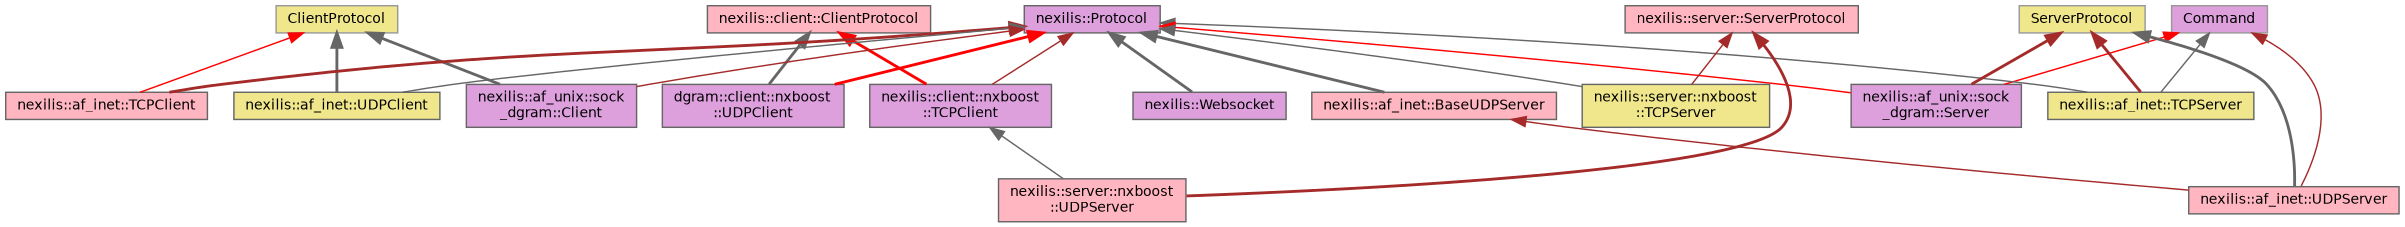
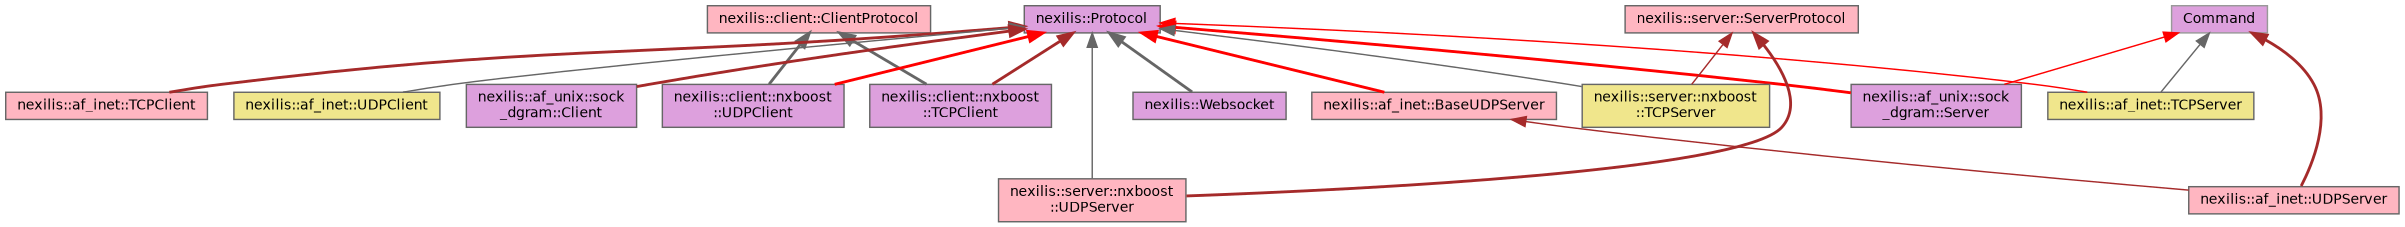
node "ClientProtocol": removed
node "ServerProtocol": removed
edge "nexilis::af_inet::TCPServer" -> "nexilis::Protocol": color gray40 -> red
edge "nexilis::af_unix::sock _dgram::Client" -> "nexilis::Protocol": style solid -> bold
edge "nexilis::af_unix::sock _dgram::Server" -> "nexilis::Protocol": style solid -> bold
edge "nexilis::client::nxboost ::TCPClient" -> "nexilis::client::ClientProtocol": color red -> gray40
edge "nexilis::client::nxboost ::TCPClient" -> "nexilis::Protocol": style solid -> bold
edge "nexilis::af_inet::BaseUDPServer" -> "nexilis::Protocol": color gray40 -> red
edge "nexilis::af_inet::UDPServer" -> "Command": style solid -> bold
node "dgram::client::nxboost ::UDPClient": label "dgram::client::nxboost ::UDPClient" -> "nexilis::client::nxboost ::UDPClient"
edge "nexilis::server::nxboost ::UDPServer" -> "nexilis::client::nxboost ::TCPClient": now "nexilis::server::nxboost ::UDPServer" -> "nexilis::Protocol"
